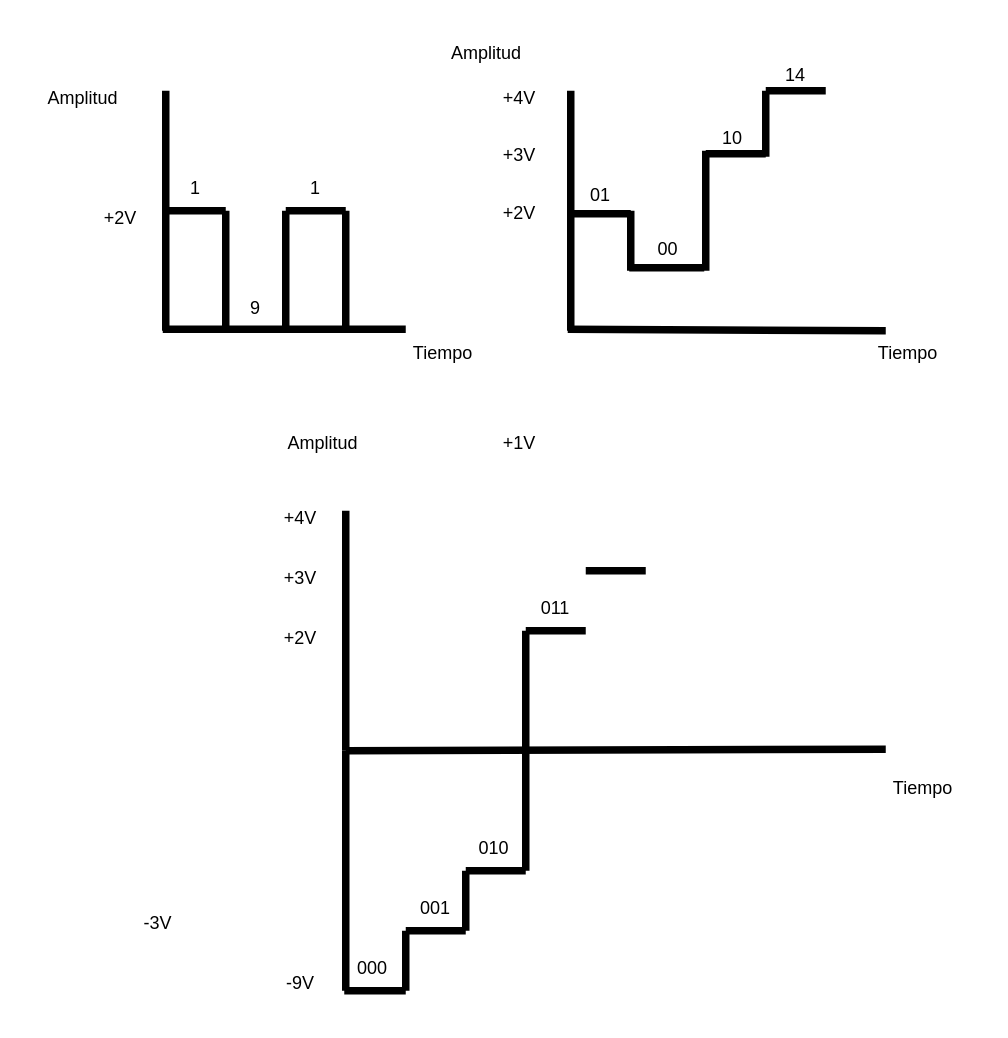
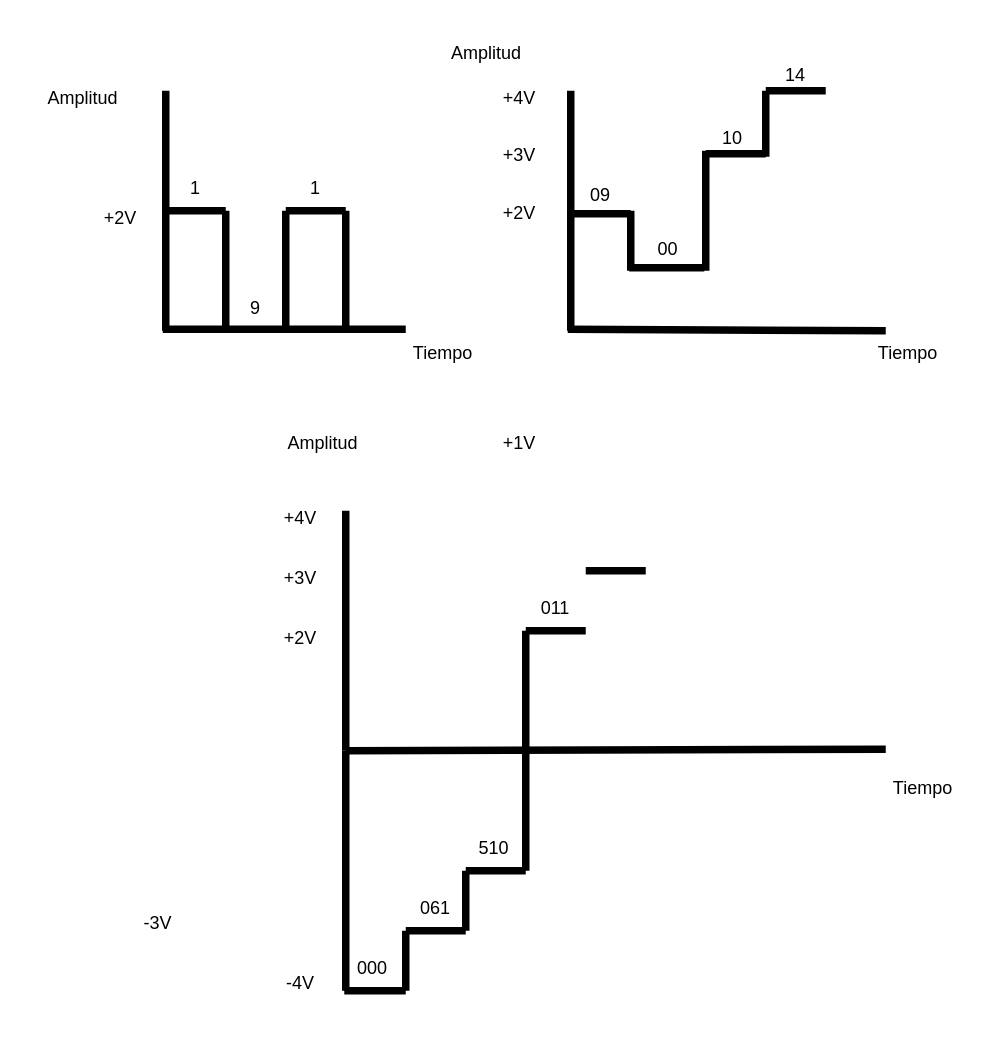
node "01": label "01" -> "09"
node "010": label "010" -> "510"
node "001": label "001" -> "061"
node "-9V": label "-9V" -> "-4V"
